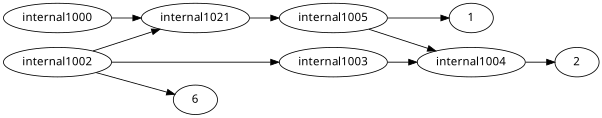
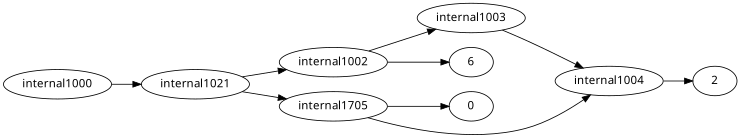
node "internal1005": label "internal1005" -> "internal1705"
node "1": label "1" -> "0"
edge "internal1002" -> "internal1021": reversed
